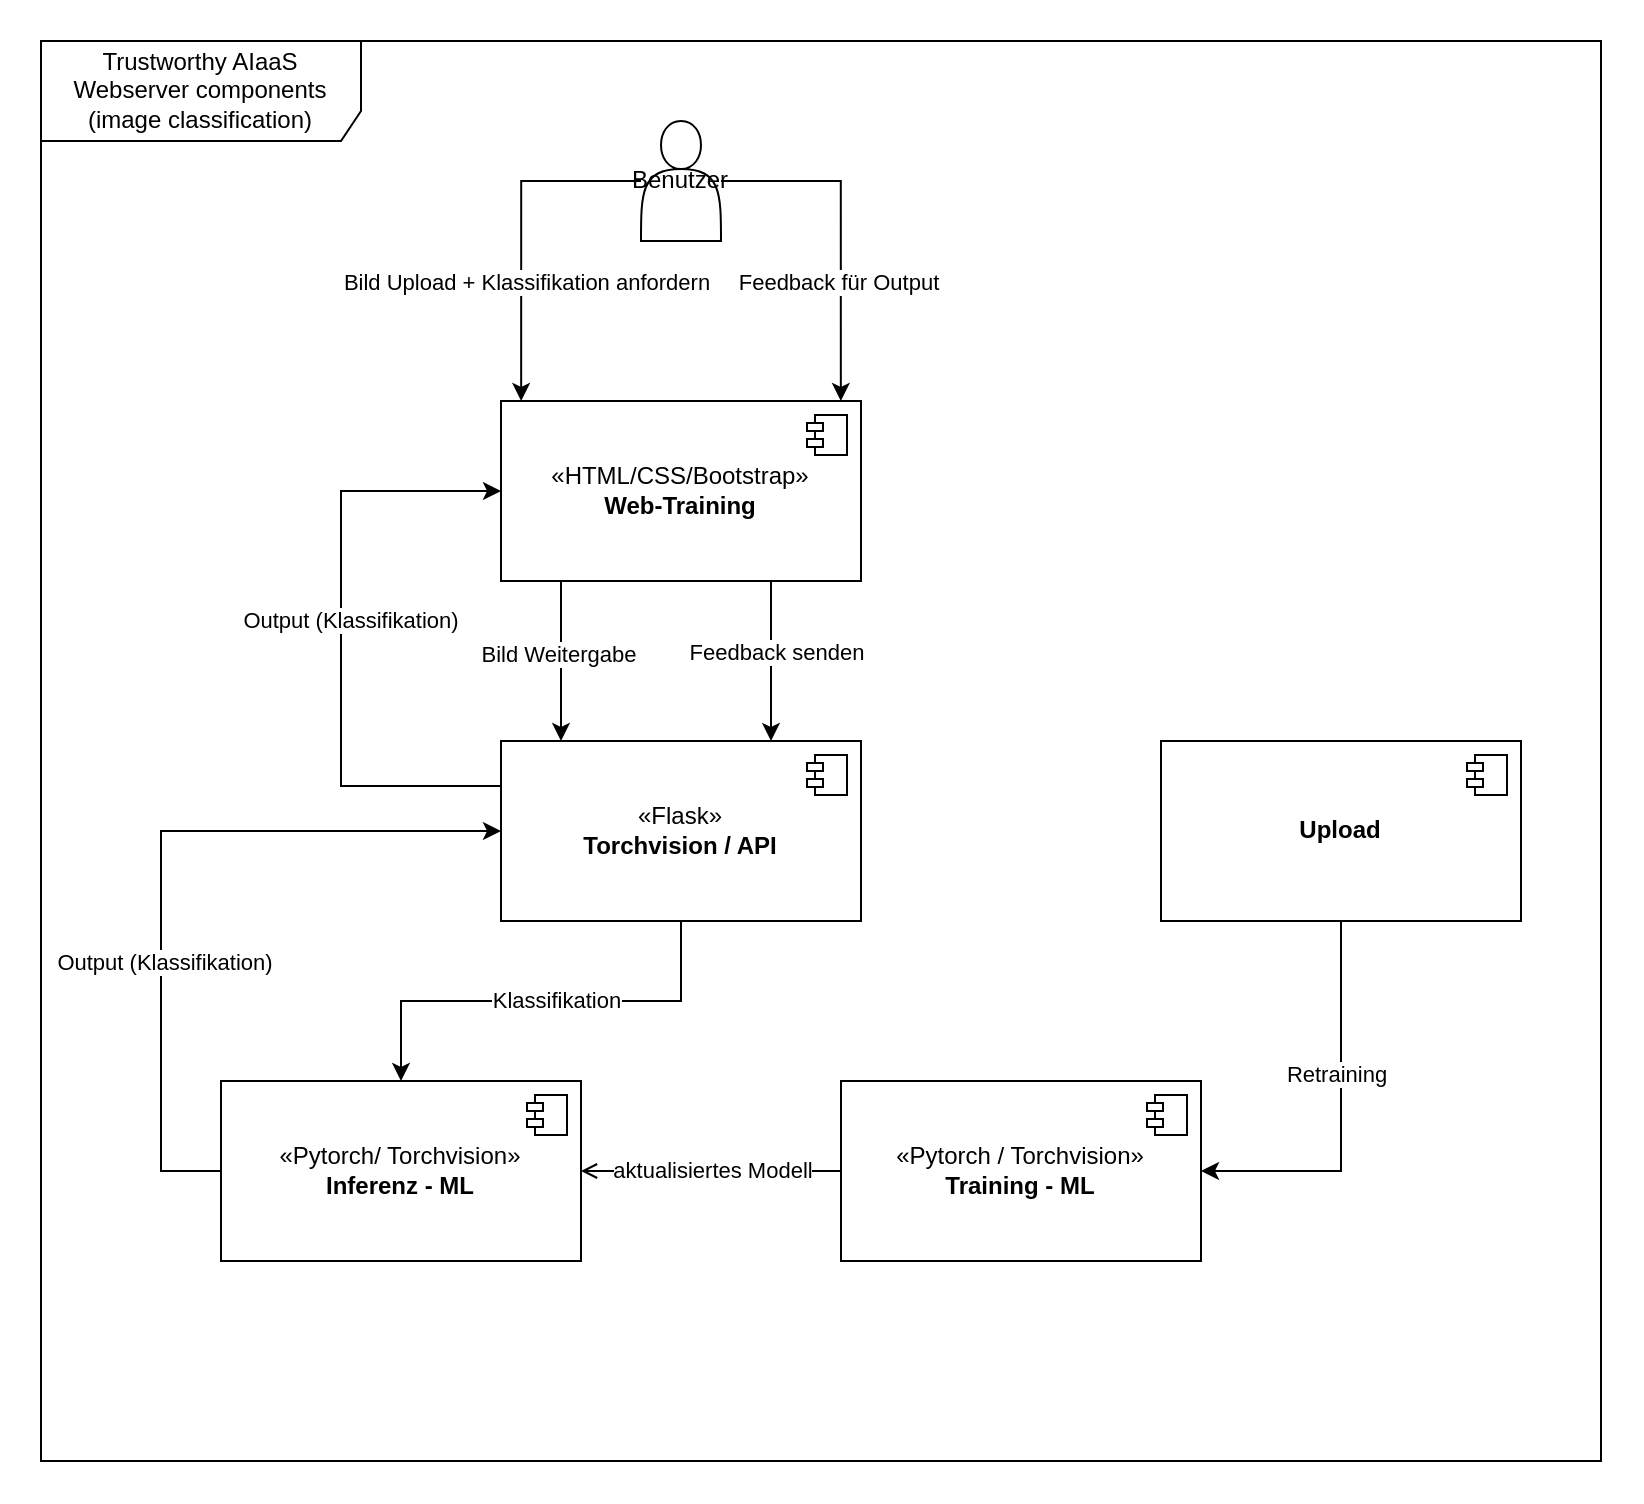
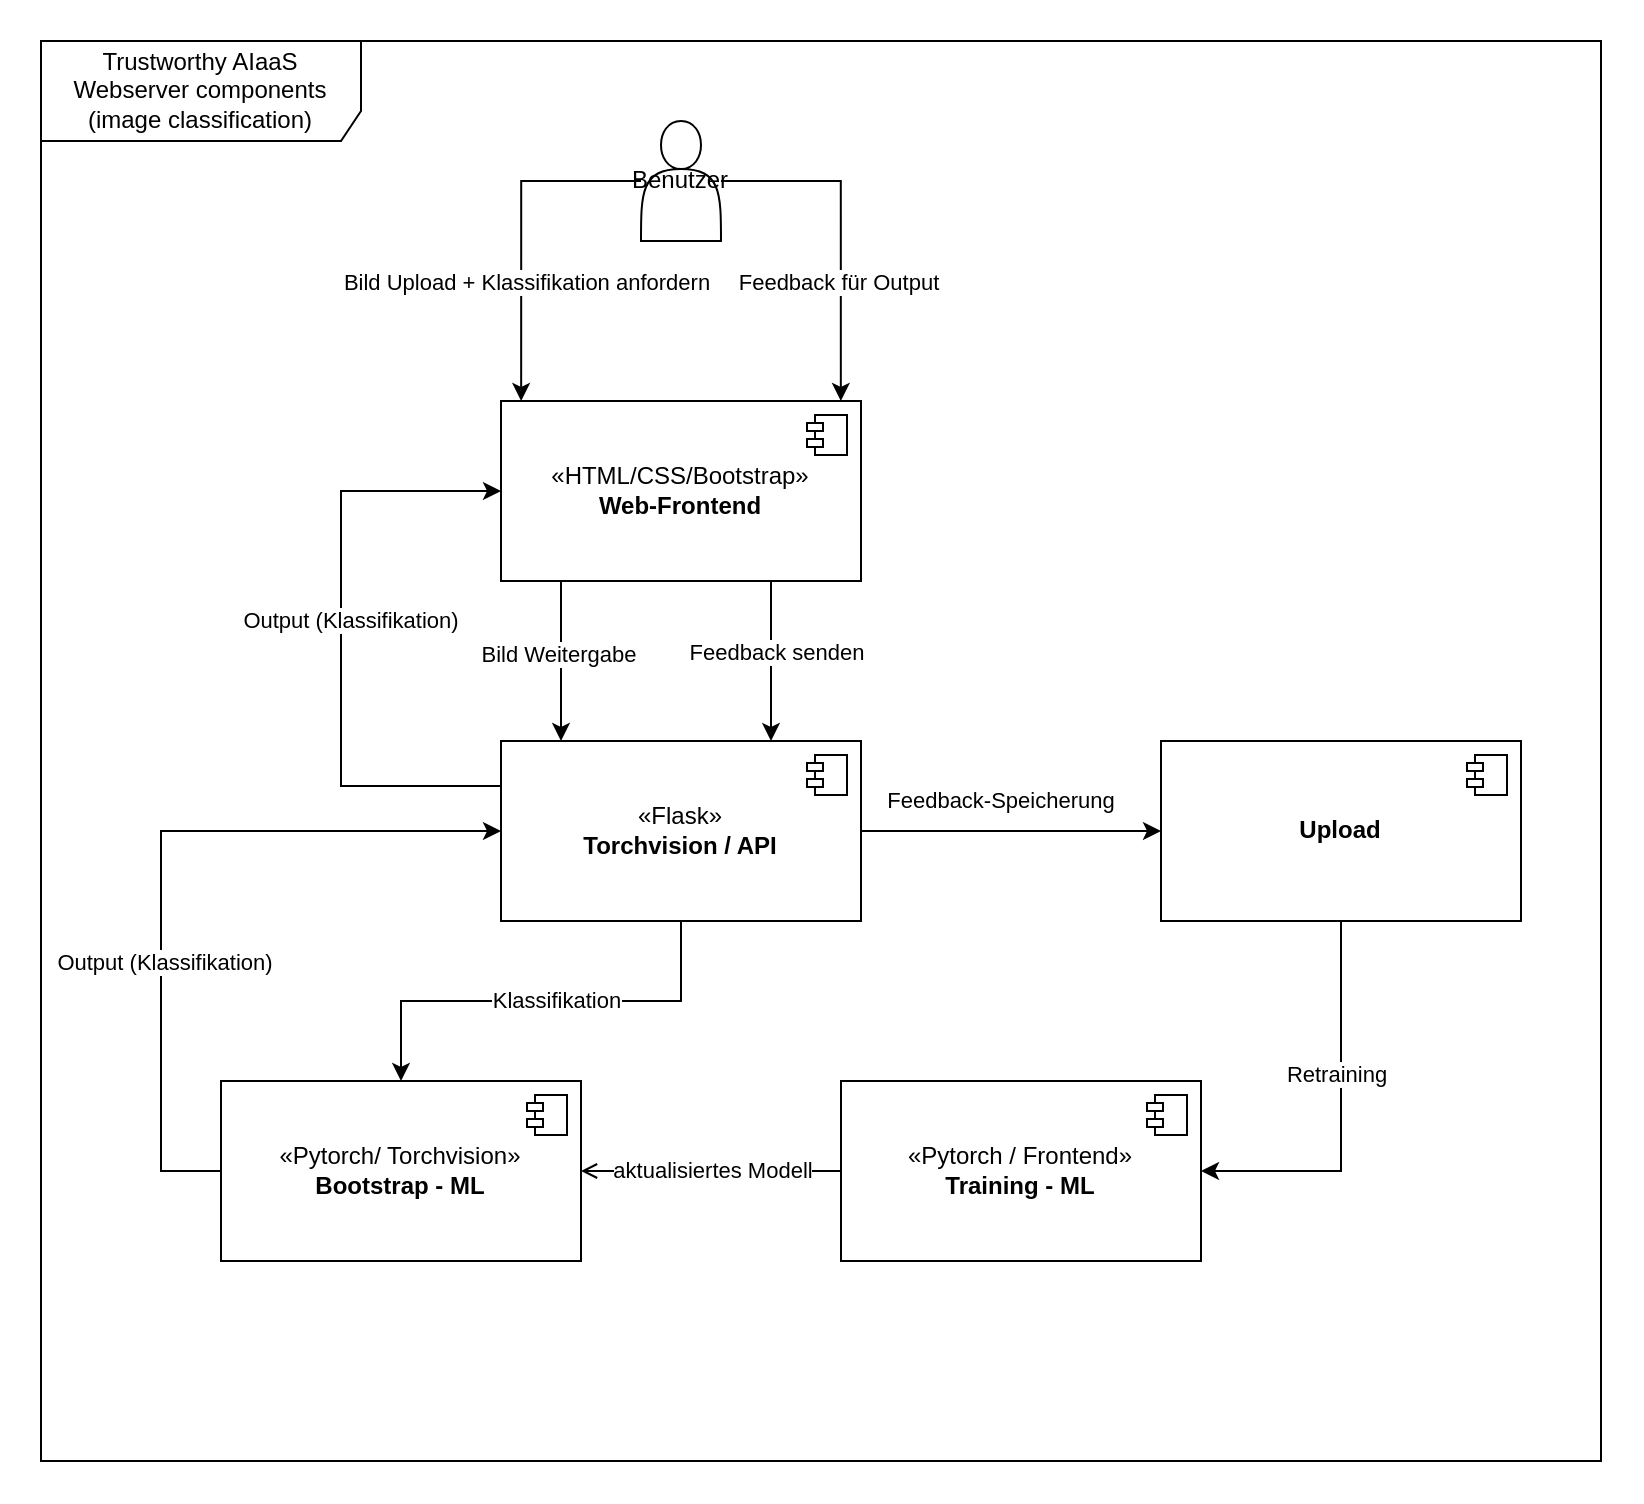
node "«HTML/CSS/Bootstrap» Web-Training": label "«HTML/CSS/Bootstrap» Web-Training" -> "«HTML/CSS/Bootstrap» Web-Frontend"
edge "«Flask» Torchvision / API" -> "Upload": added, label "Feedback-Speicherung"
node "«Pytorch/ Torchvision» Inferenz - ML": label "«Pytorch/ Torchvision» Inferenz - ML" -> "«Pytorch/ Torchvision» Bootstrap - ML"
node "«Pytorch / Torchvision» Training - ML": label "«Pytorch / Torchvision» Training - ML" -> "«Pytorch / Frontend» Training - ML"
